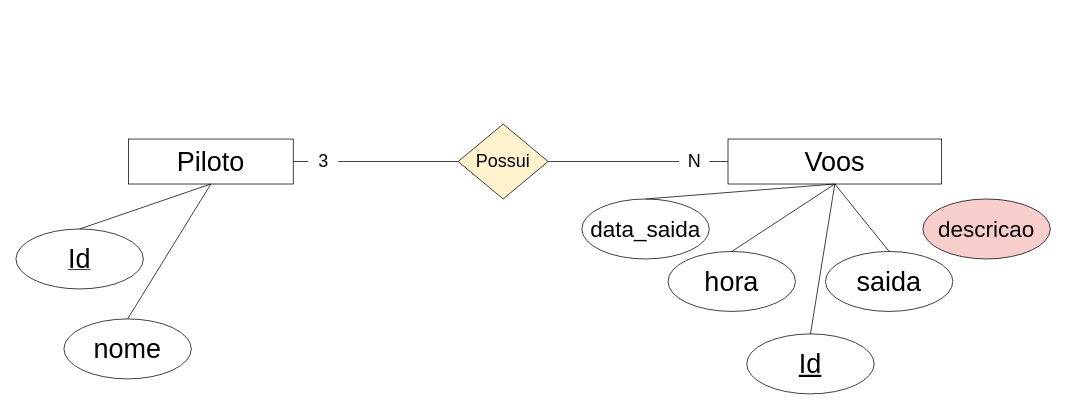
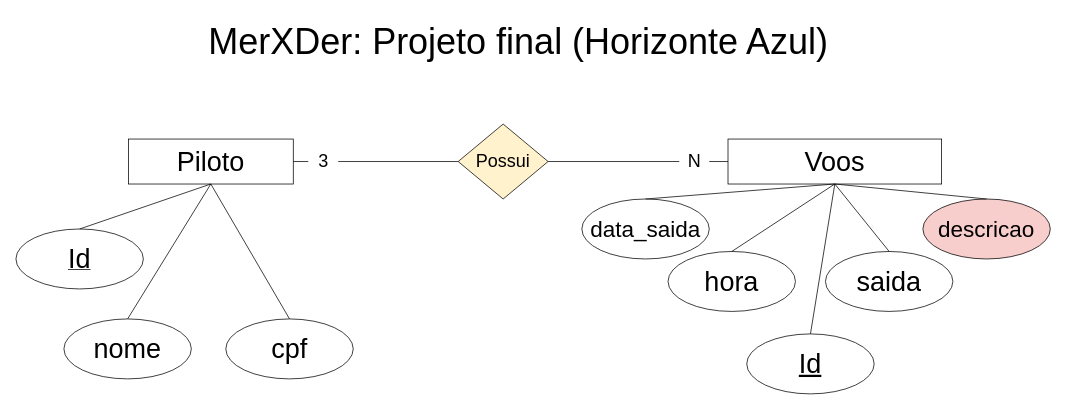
node "MerXDer: Projeto final (Horizonte Azul)": added
edge "Voos" -- "descricao": added
edge "Piloto" -- "cpf": added
node "cpf": added
